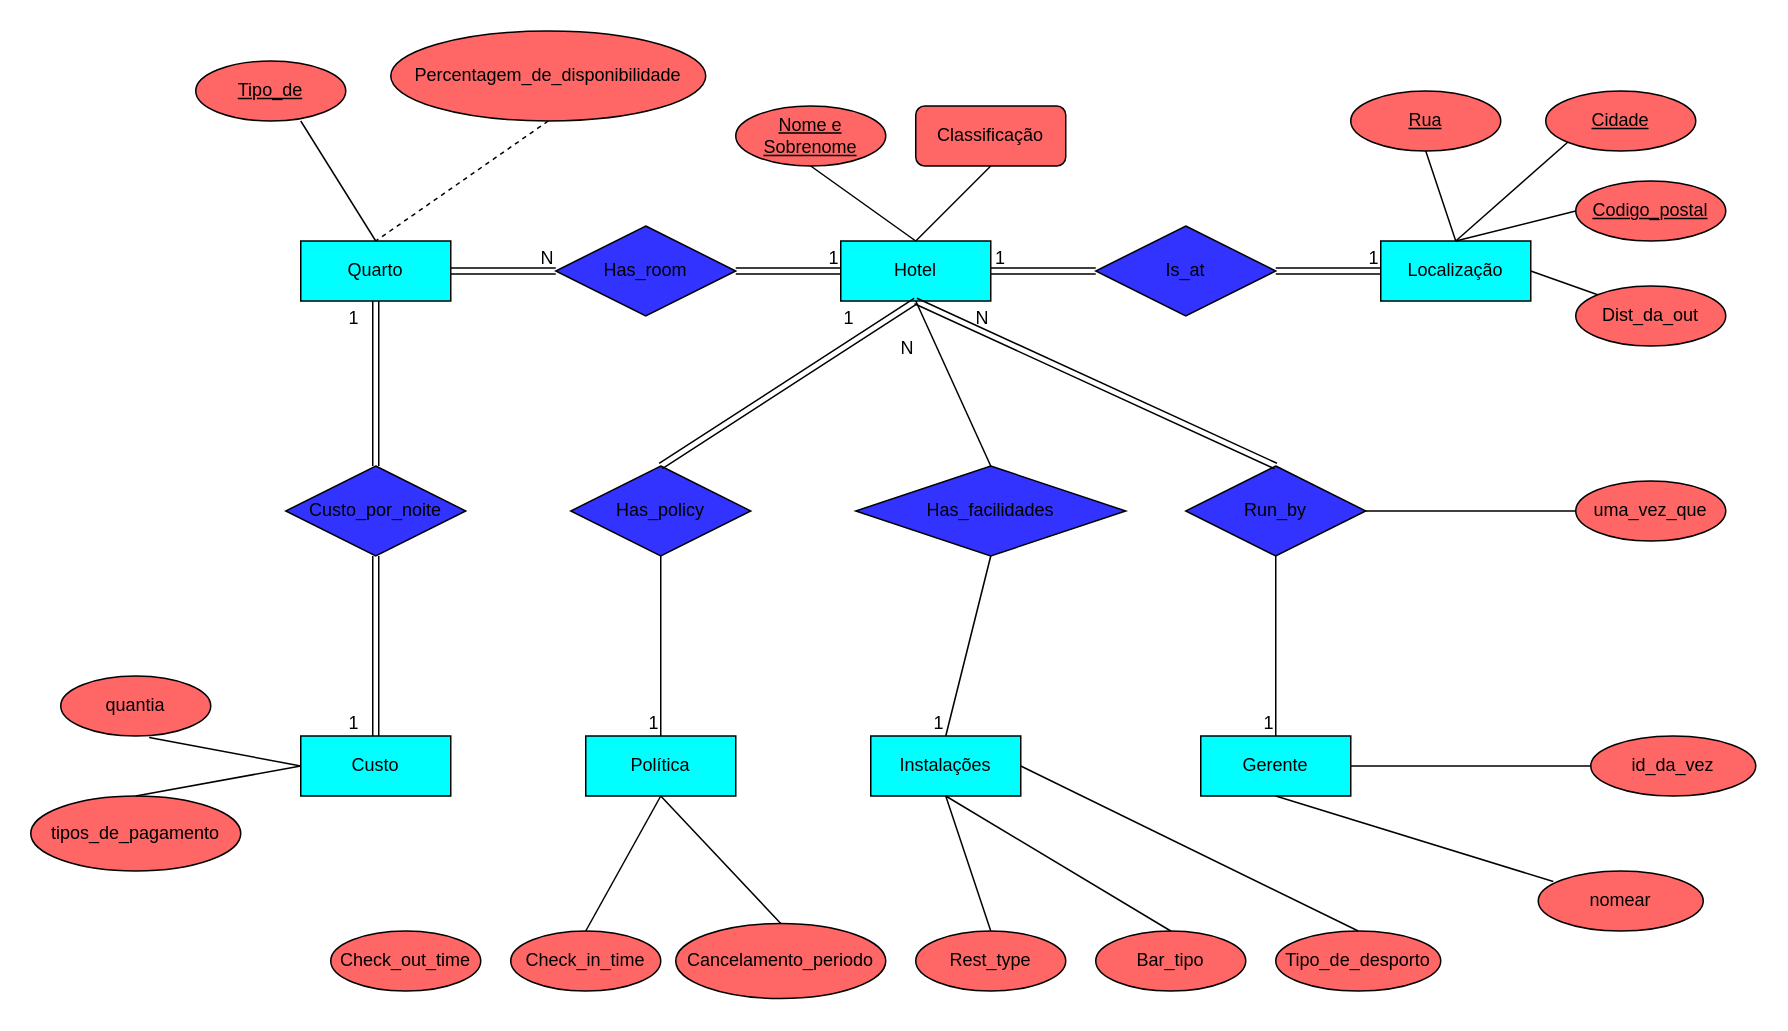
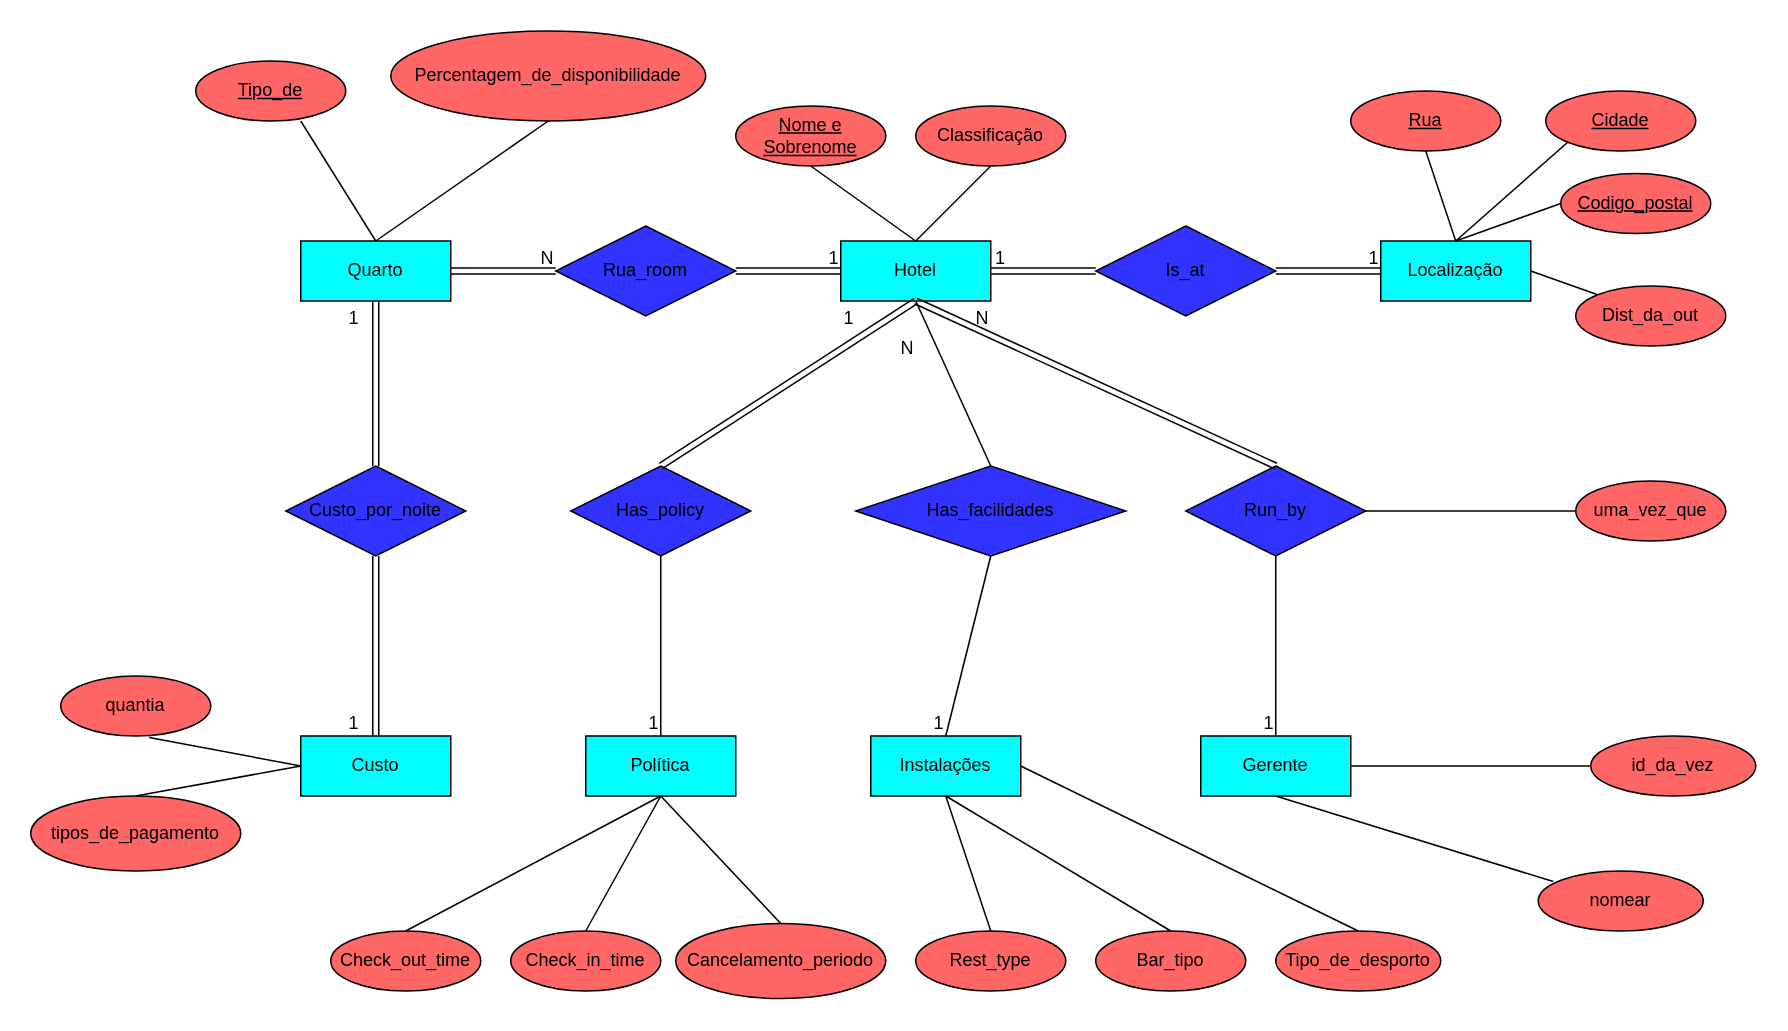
node "Classificação": shape rounded rectangle -> ellipse
edge "Percentagem_de_disponibilidade" -- "Quarto": style dashed -> solid
node "Codigo_postal": moved (1651, 211) -> (1636, 203)
node "Has_room": label "Has_room" -> "Rua_room"
edge "Política" -- "Check_out_time": added
